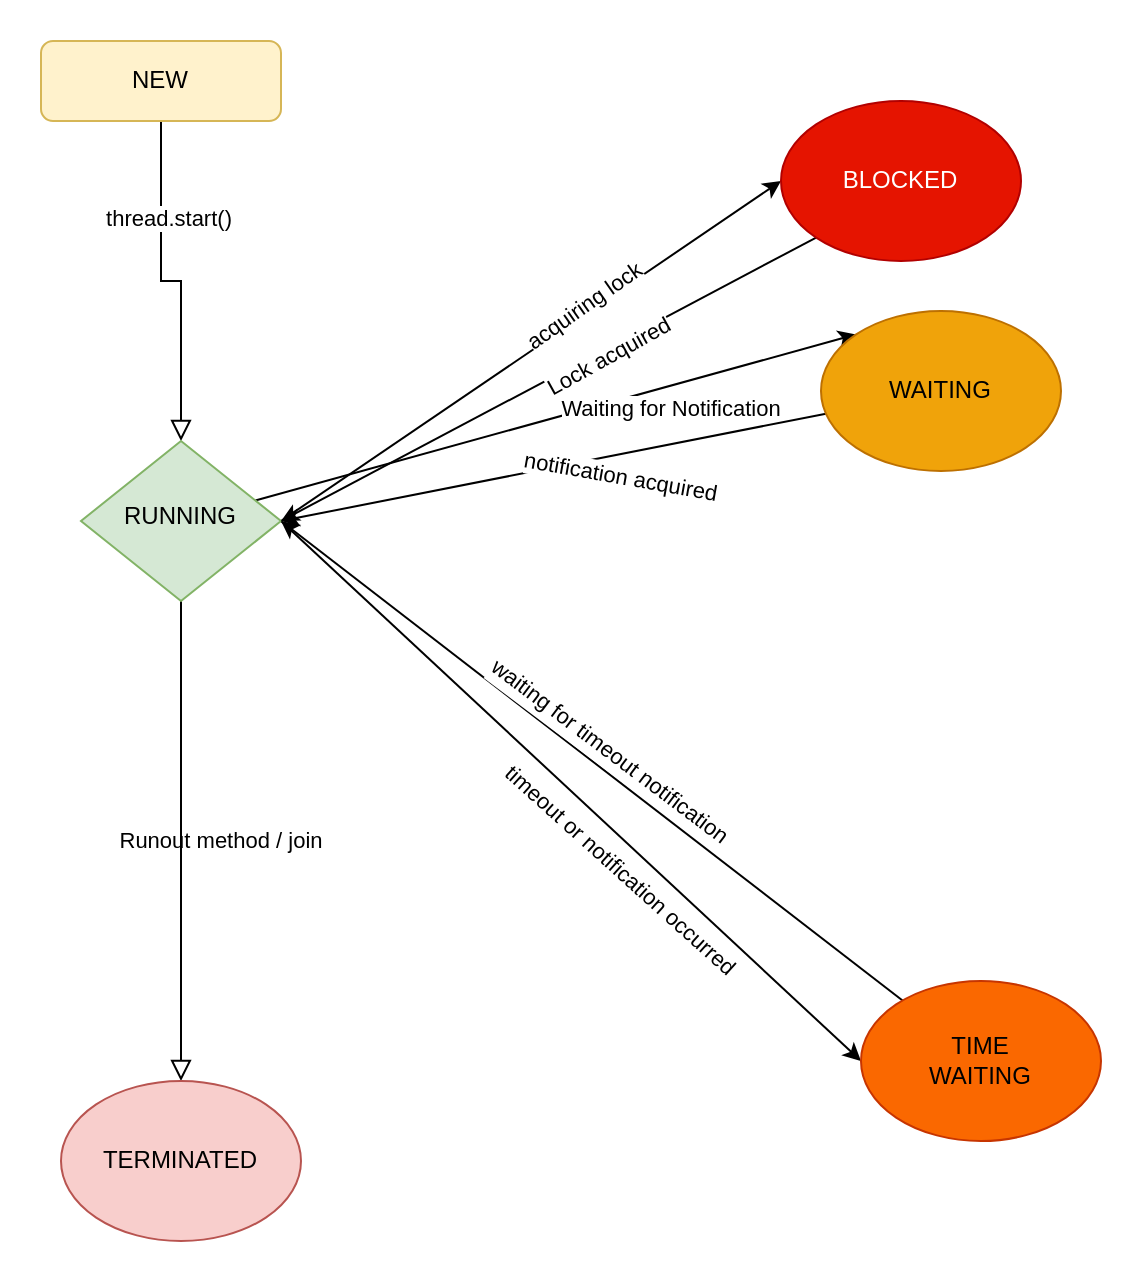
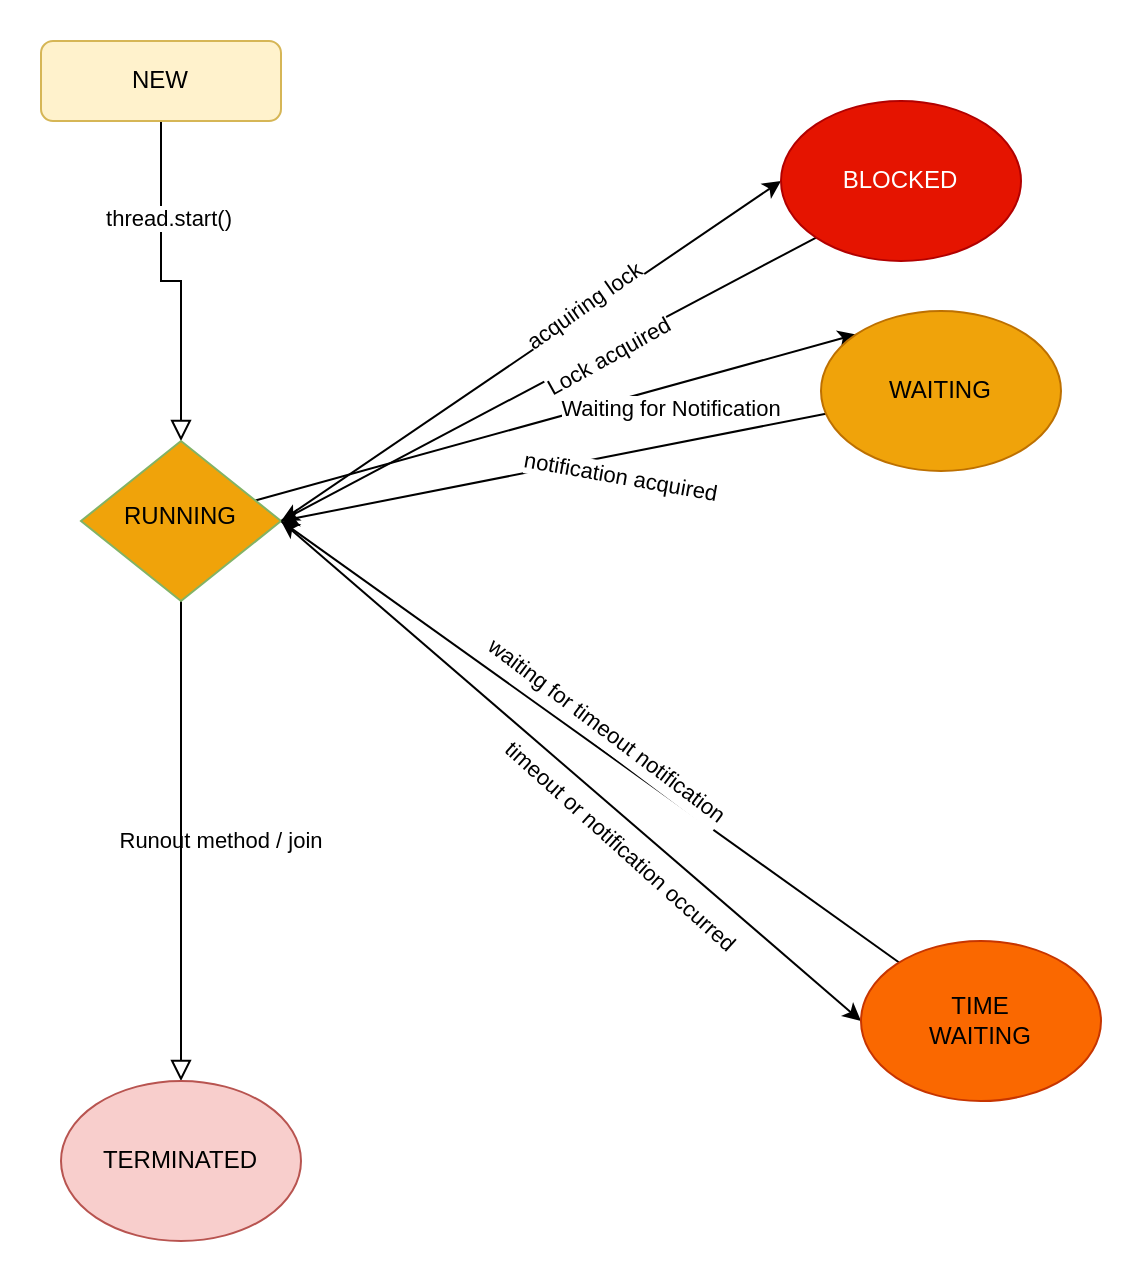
node "RUNNING": fillcolor #d5e8d4 -> #f0a30a
node "TIME WAITING": moved (981, 1061) -> (981, 1021)
